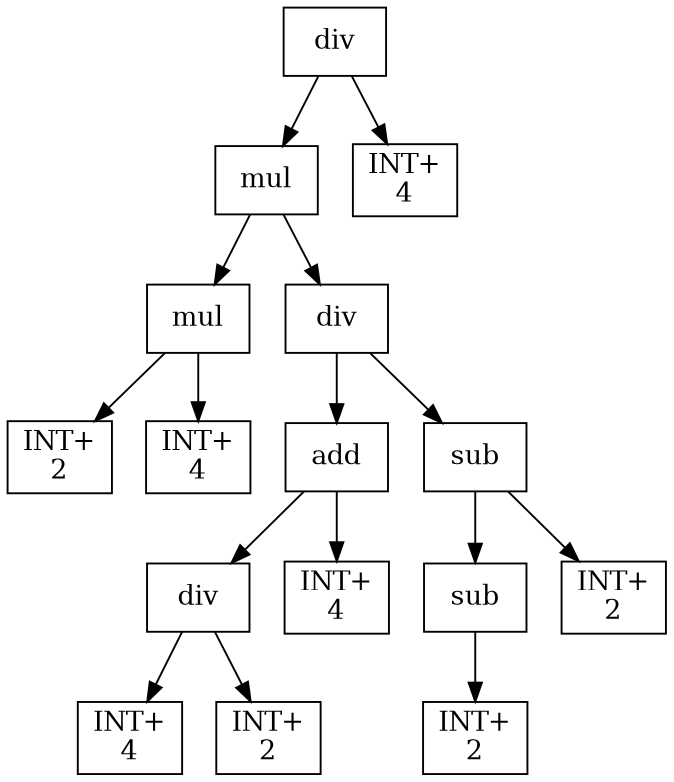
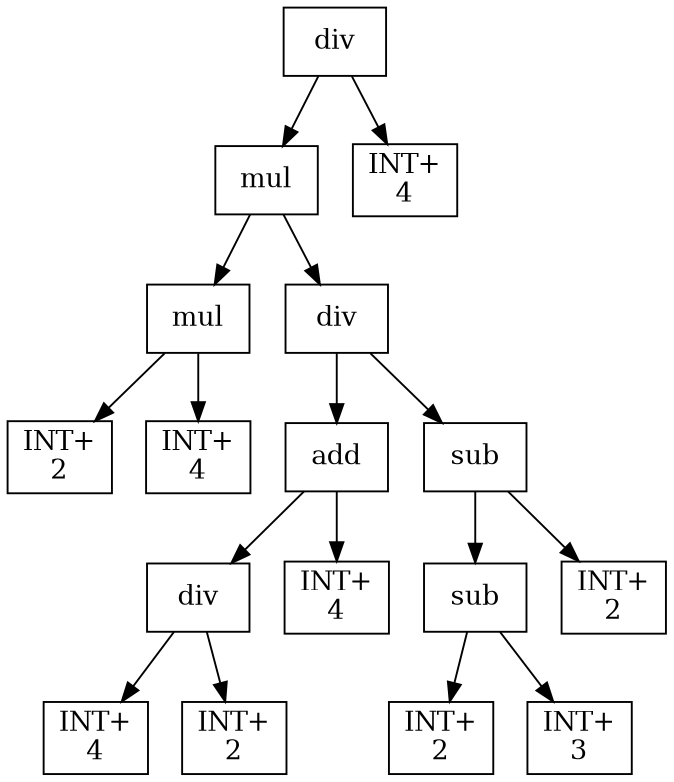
node "INT+ 3": added
